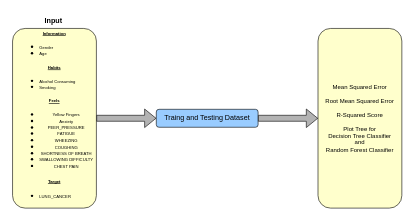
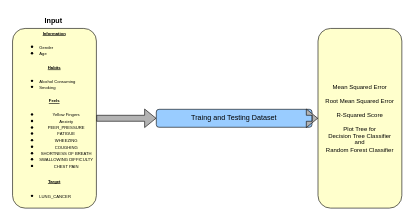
node "Traing and Testing Dataset": size 102x18 -> 156x18
